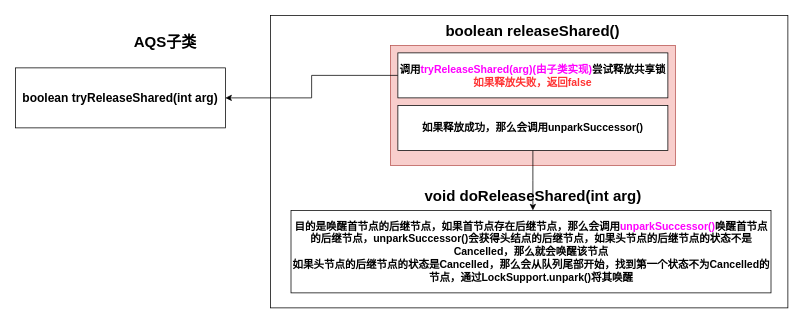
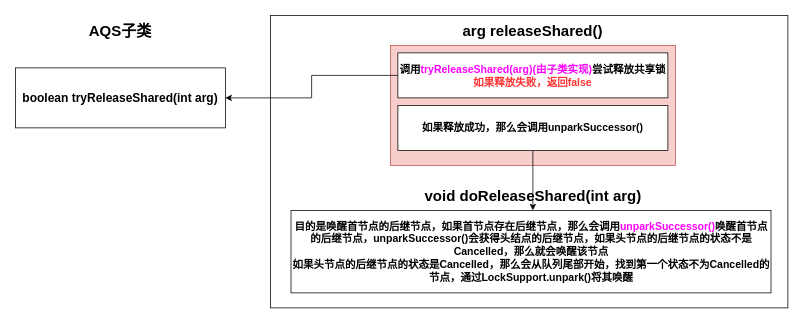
node "boolean releaseShared()": label "boolean releaseShared()" -> "arg releaseShared()"
node "AQS子类": moved (165, 42) -> (120, 30)
